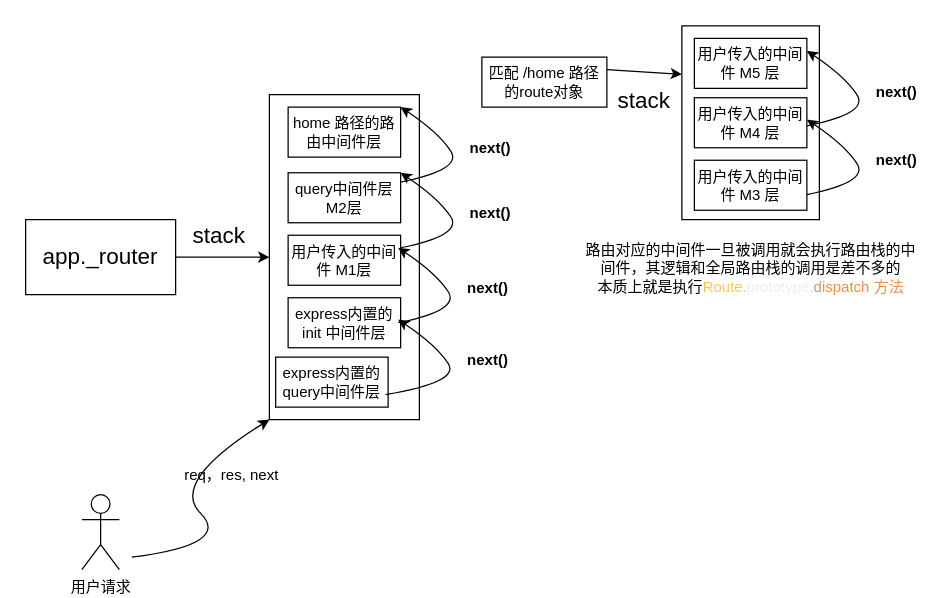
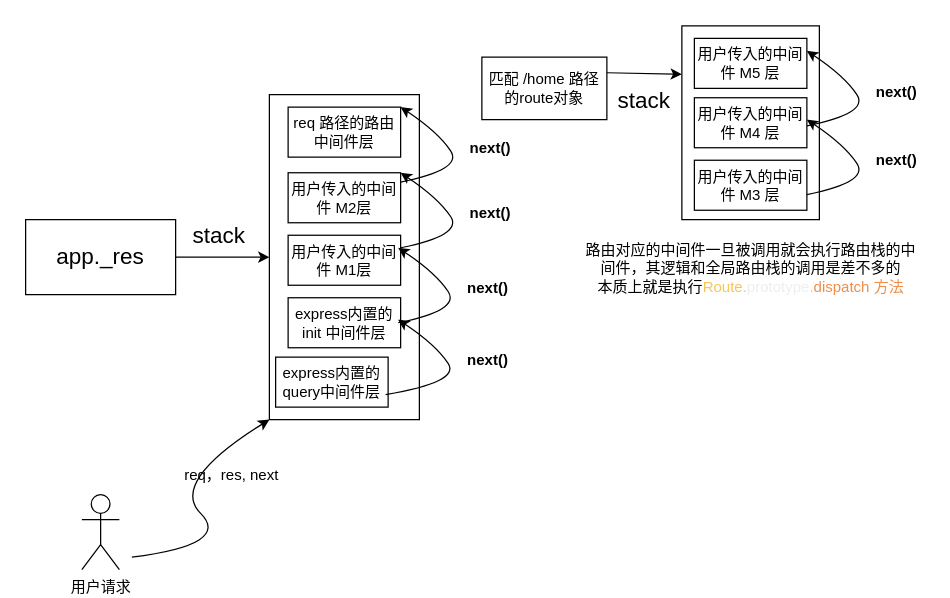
node "匹配 /home 路径的route对象": size 125x50 -> 125x63
node "home 路径的路由中间件层": label "home 路径的路由中间件层" -> "req 路径的路由中间件层"
node "query中间件层 M2层": label "query中间件层 M2层" -> "用户传入的中间件 M2层"
node "app._router": label "app._router" -> "app._res"
